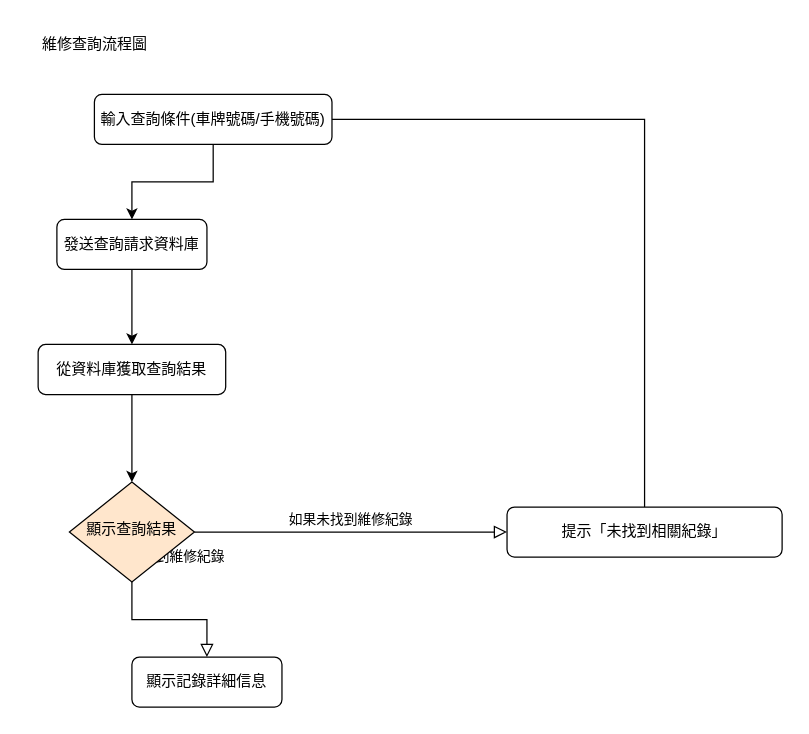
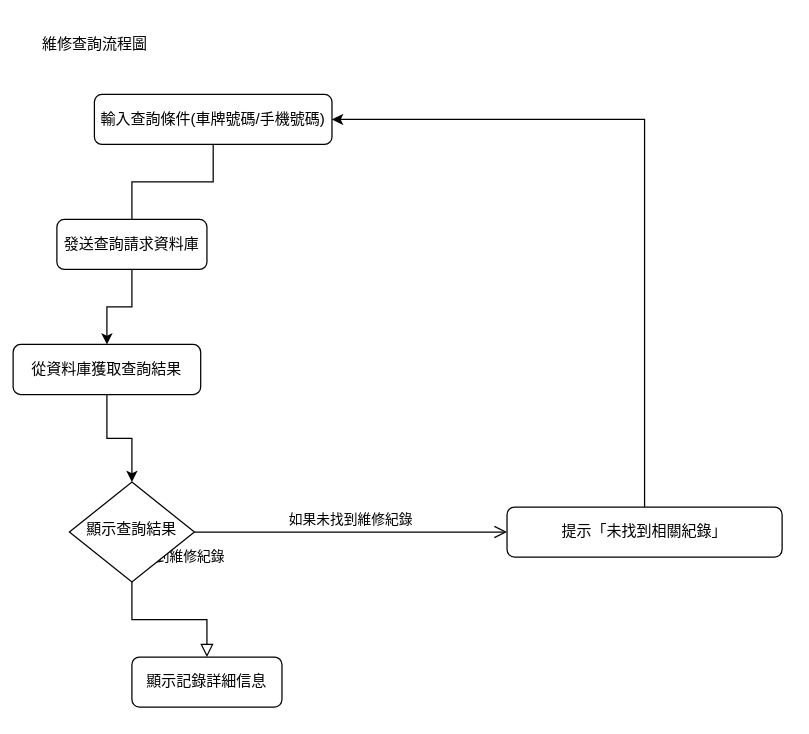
edge "輸入查詢條件(車牌號碼/手機號碼)" -- "提示「未找到相關紀錄」": arrowhead none -> classic
edge "輸入查詢條件(車牌號碼/手機號碼)" -> "發送查詢請求資料庫": arrowhead classic -> none
node "從資料庫獲取查詢結果": moved (132, 369) -> (107, 369)
node "顯示查詢結果": fillcolor #ffe6cc -> #ffffff
edge "顯示查詢結果" -> "提示「未找到相關紀錄」": arrowhead block -> open
